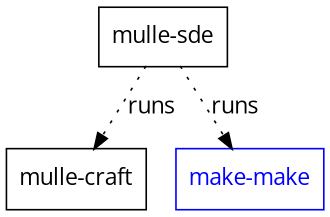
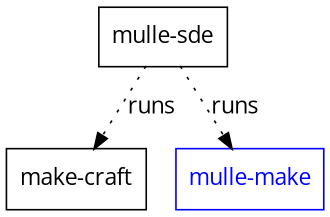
node "mulle-craft": label "mulle-craft" -> "make-craft"
node "make-make": label "make-make" -> "mulle-make"
